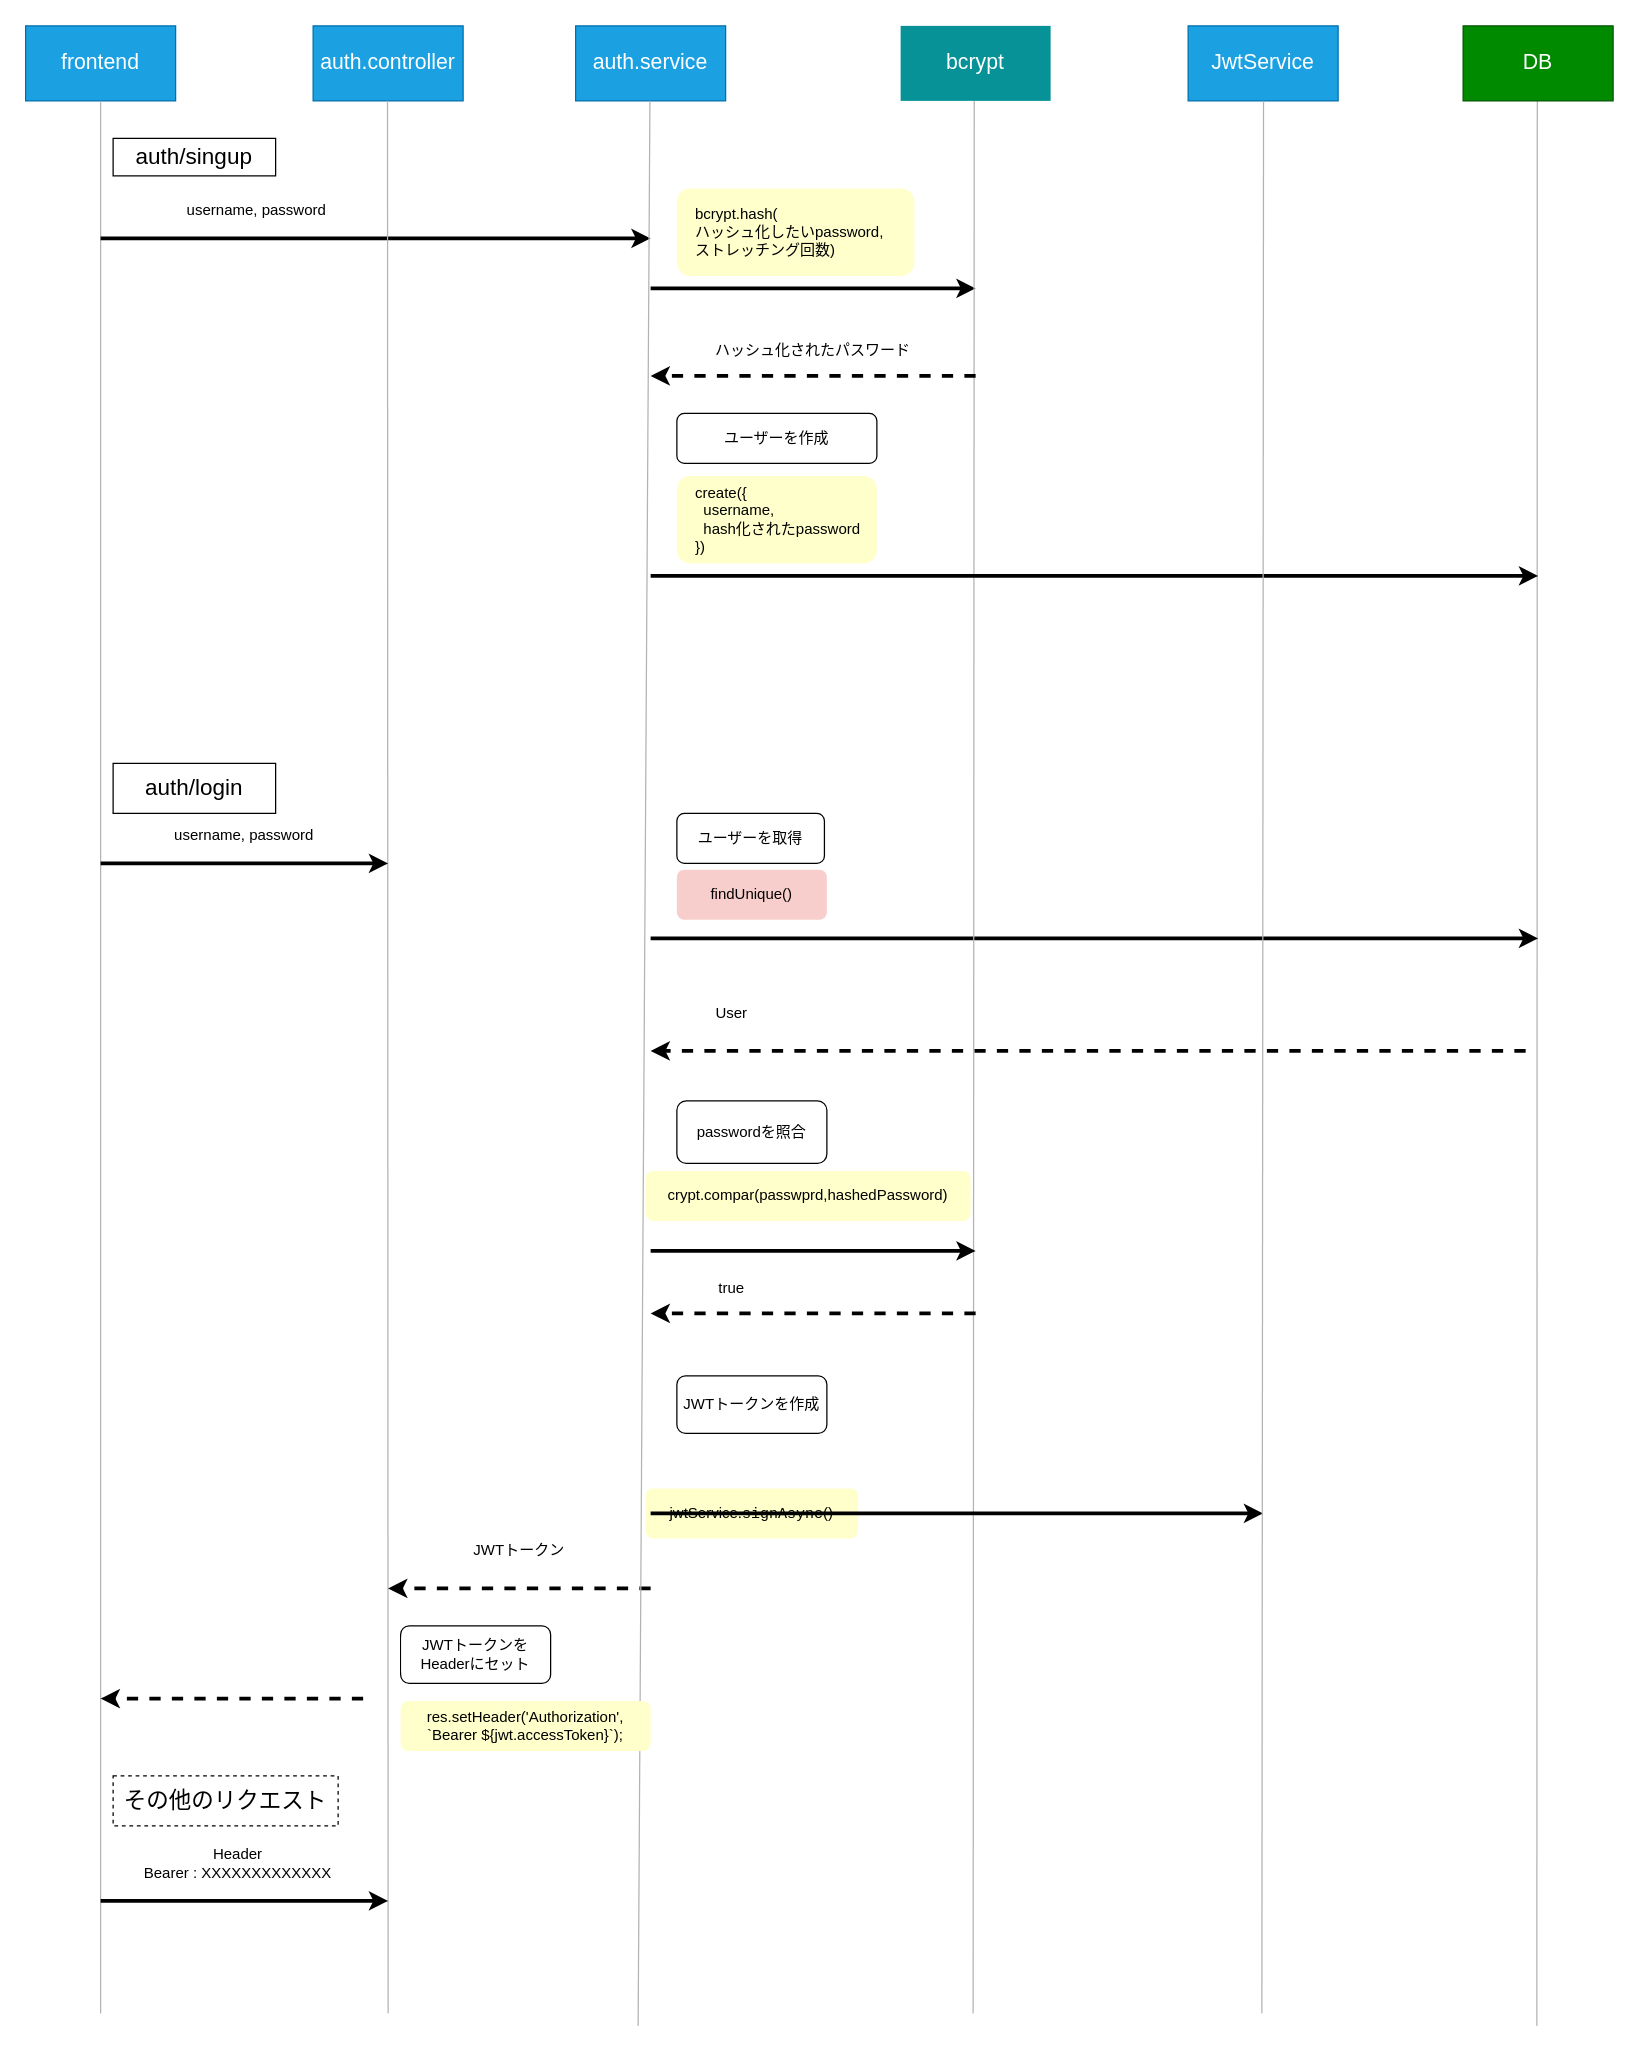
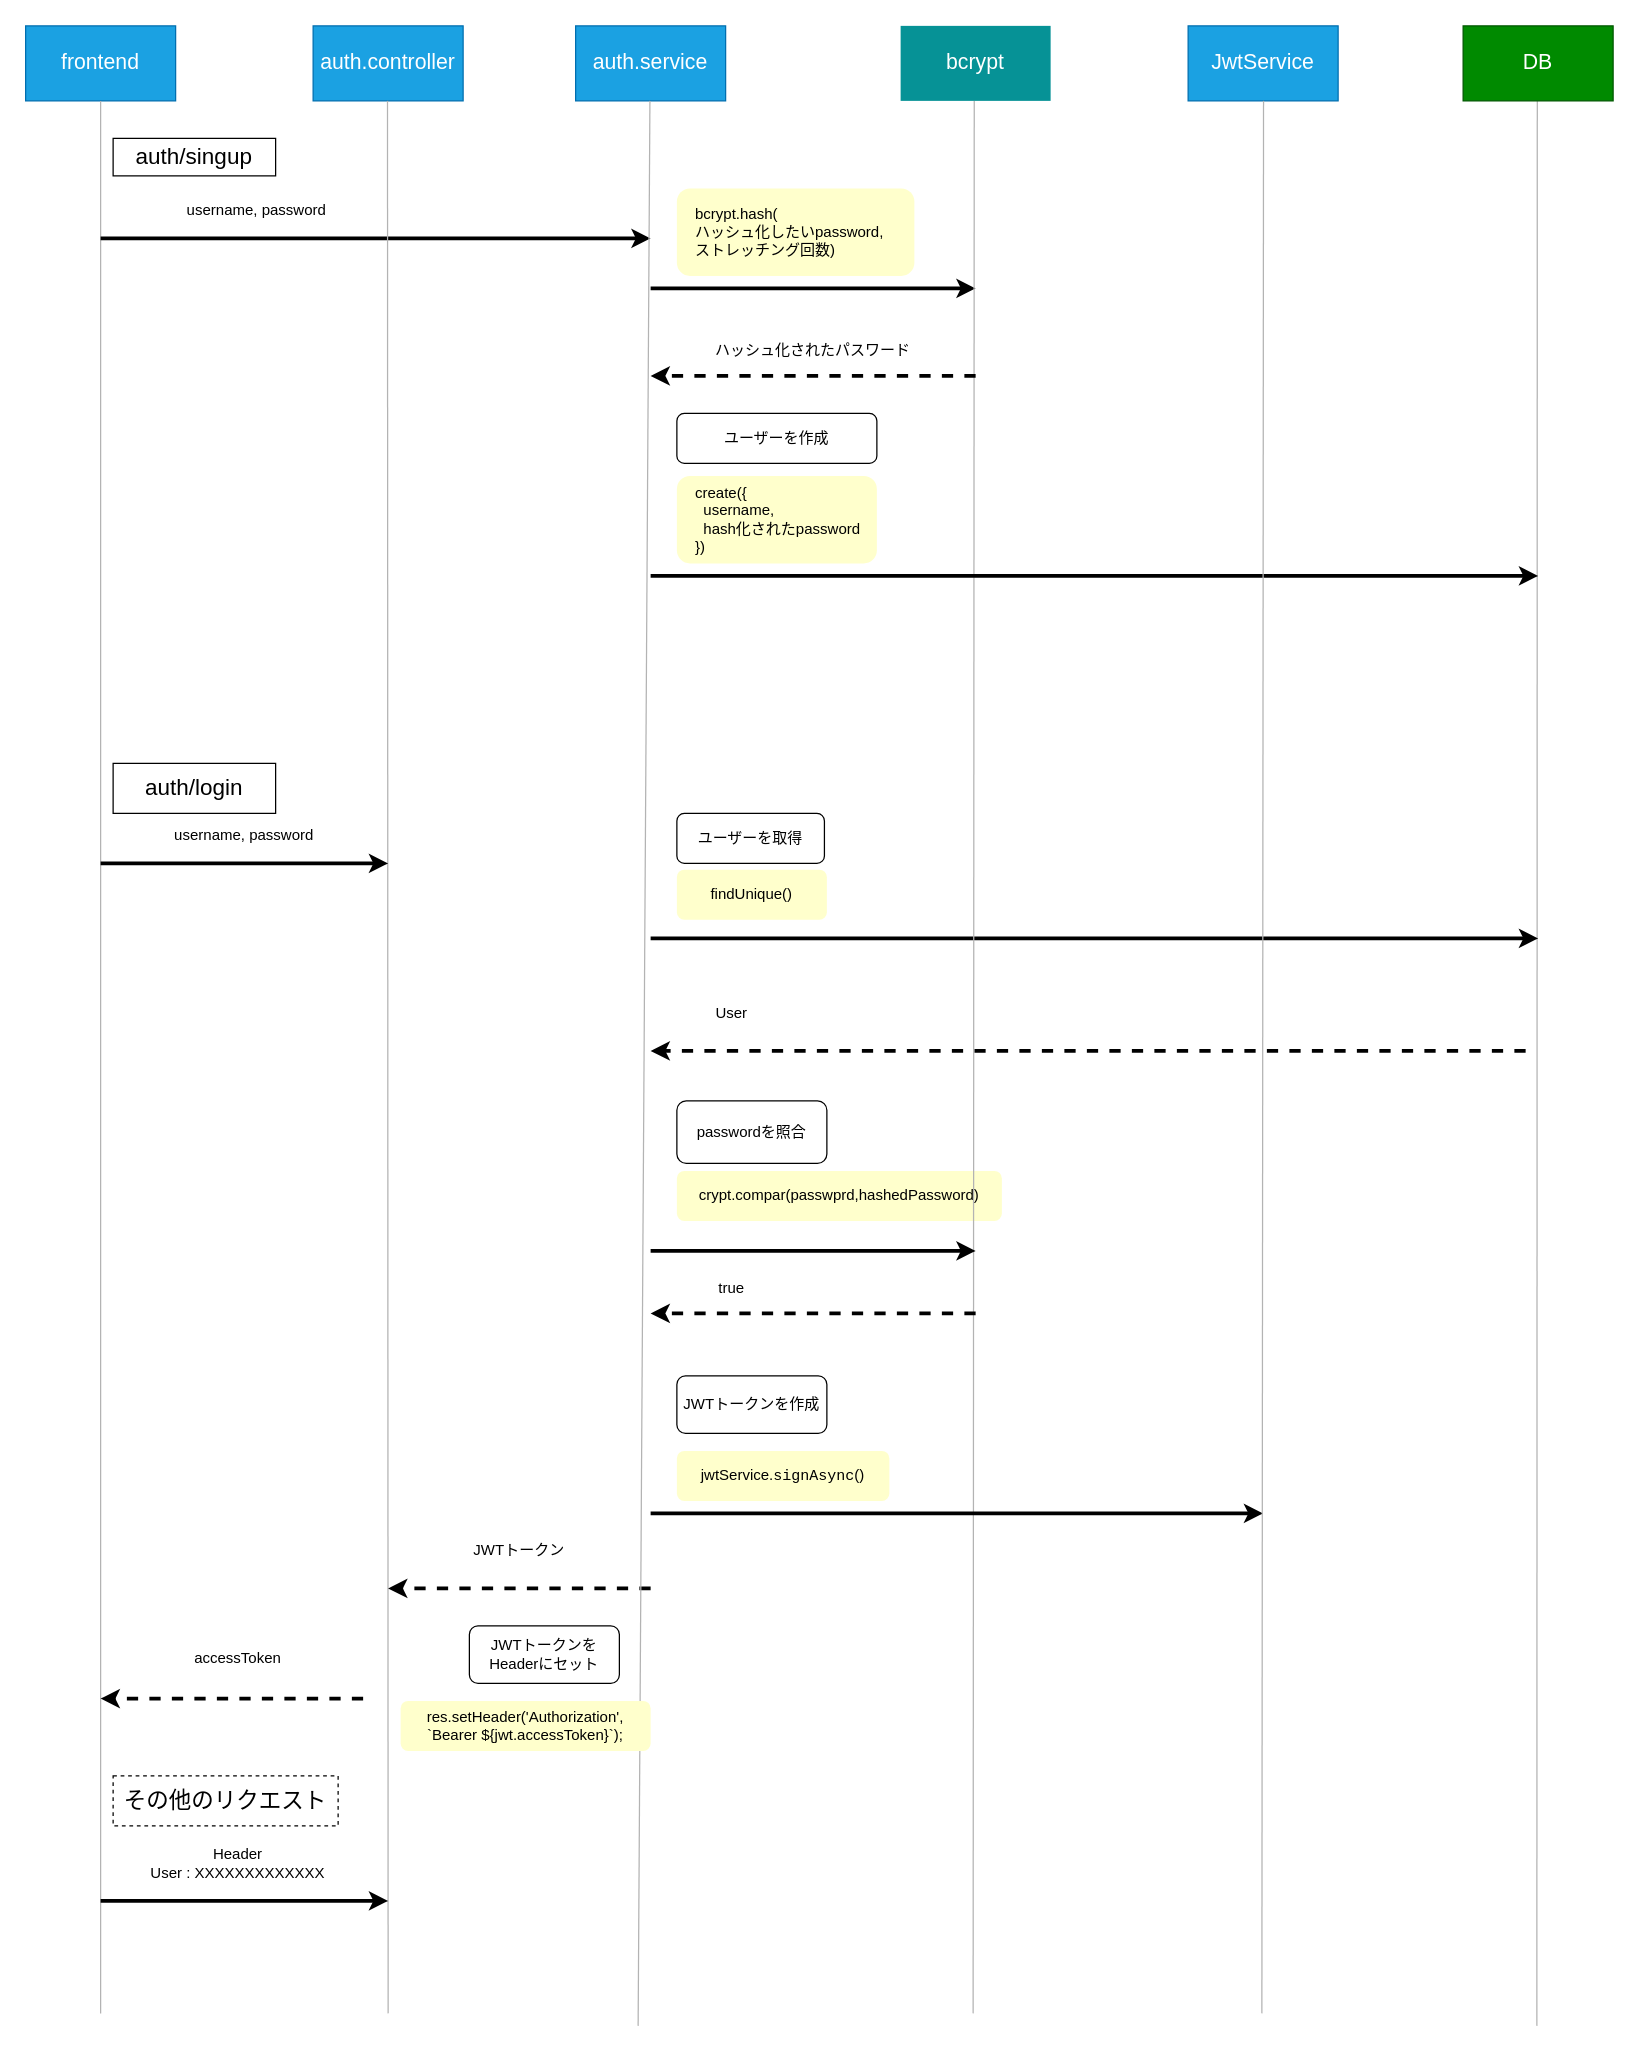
node "findUnique()": fillcolor #f8cecc -> #ffffcc
node "crypt.compar(passwprd,hashedPassword)": moved (808, 1196) -> (839, 1196)
node "jwtService.signAsync()": moved (752, 1513) -> (783, 1476)
node "JWTトークンをHeaderにセット": moved (476, 1654) -> (544, 1654)
node "accessToken": added
node "Header Bearer : XXXXXXXXXXXXX": label "Header Bearer : XXXXXXXXXXXXX" -> "Header User : XXXXXXXXXXXXX"
